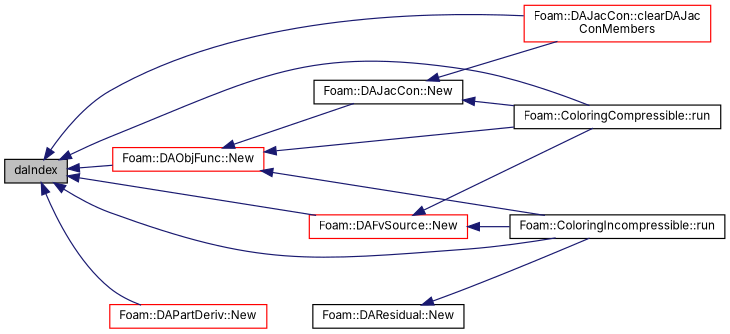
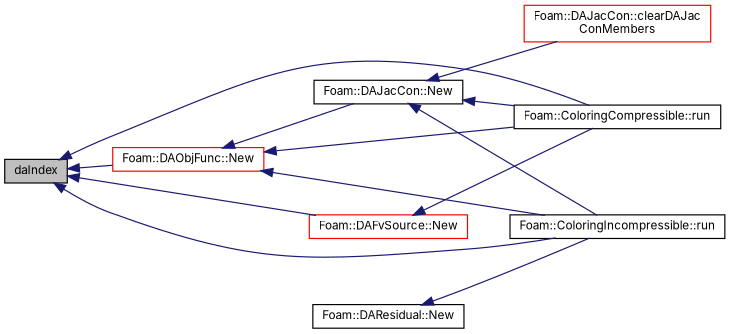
edge "Foam::DAJacCon::clearDAJac ConMembers" -> "daIndex": removed
edge "Foam::ColoringIncompressible::run" -> "Foam::DAFvSource::New": now "Foam::ColoringIncompressible::run" -> "Foam::DAJacCon::New"
node "Foam::DAPartDeriv::New": removed
